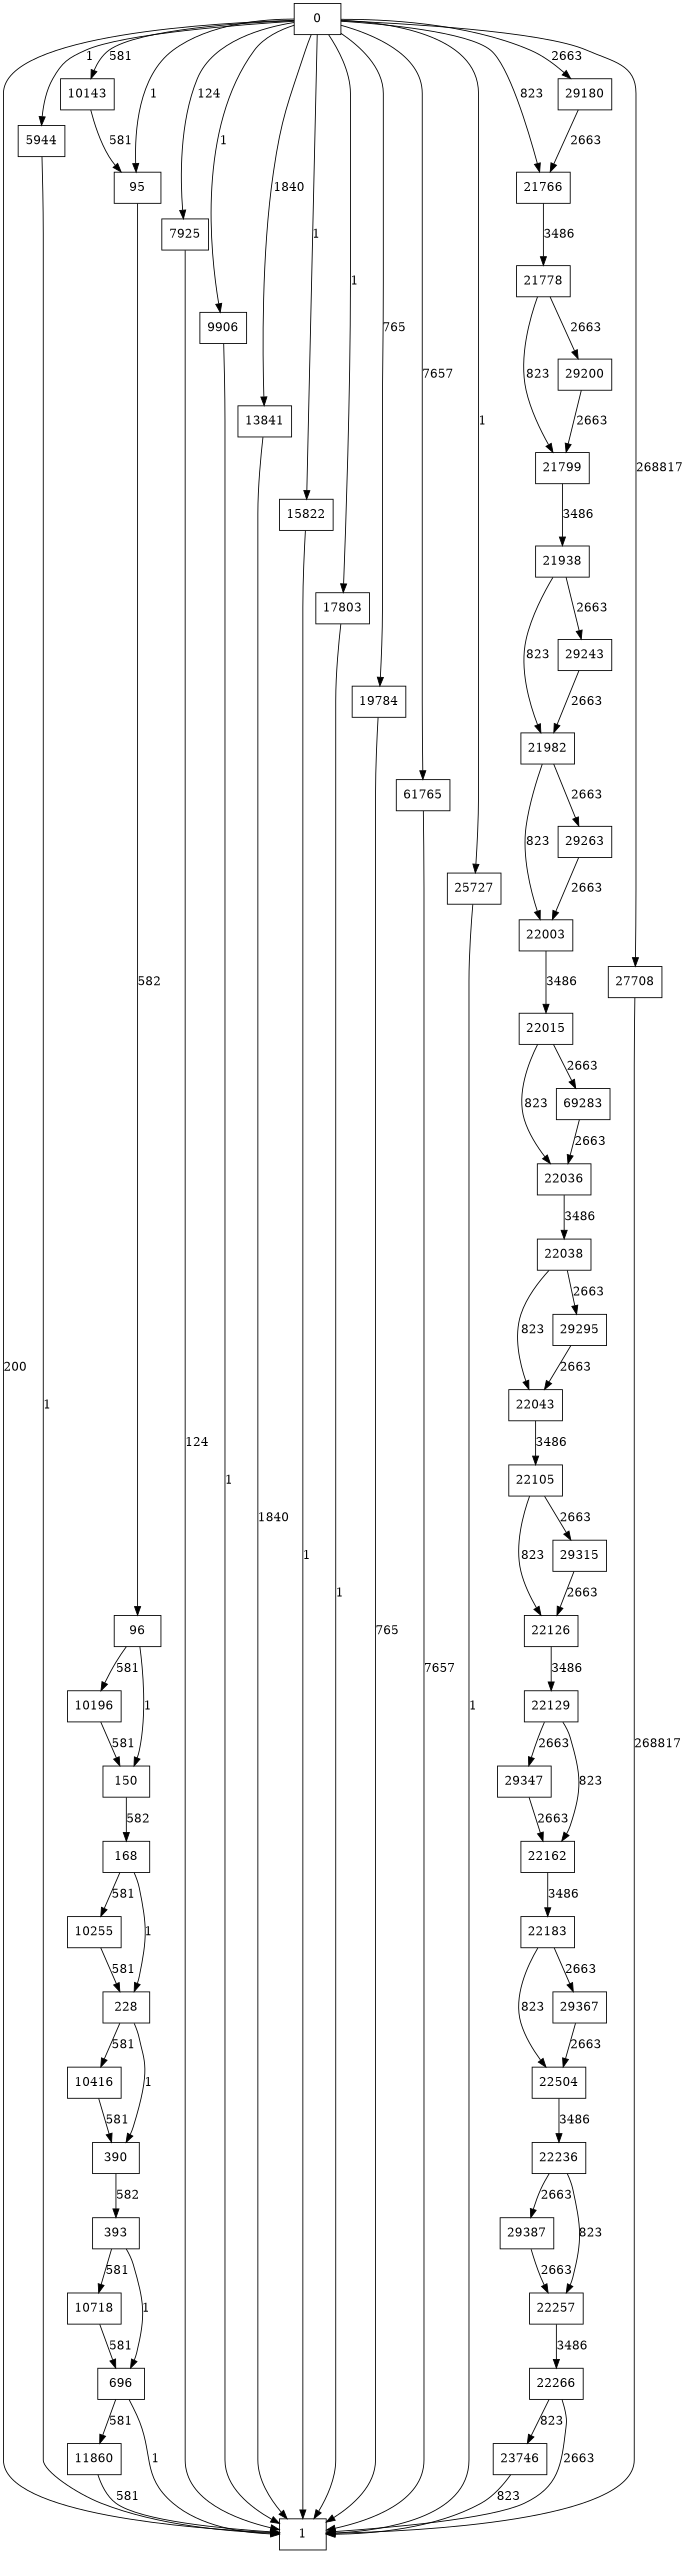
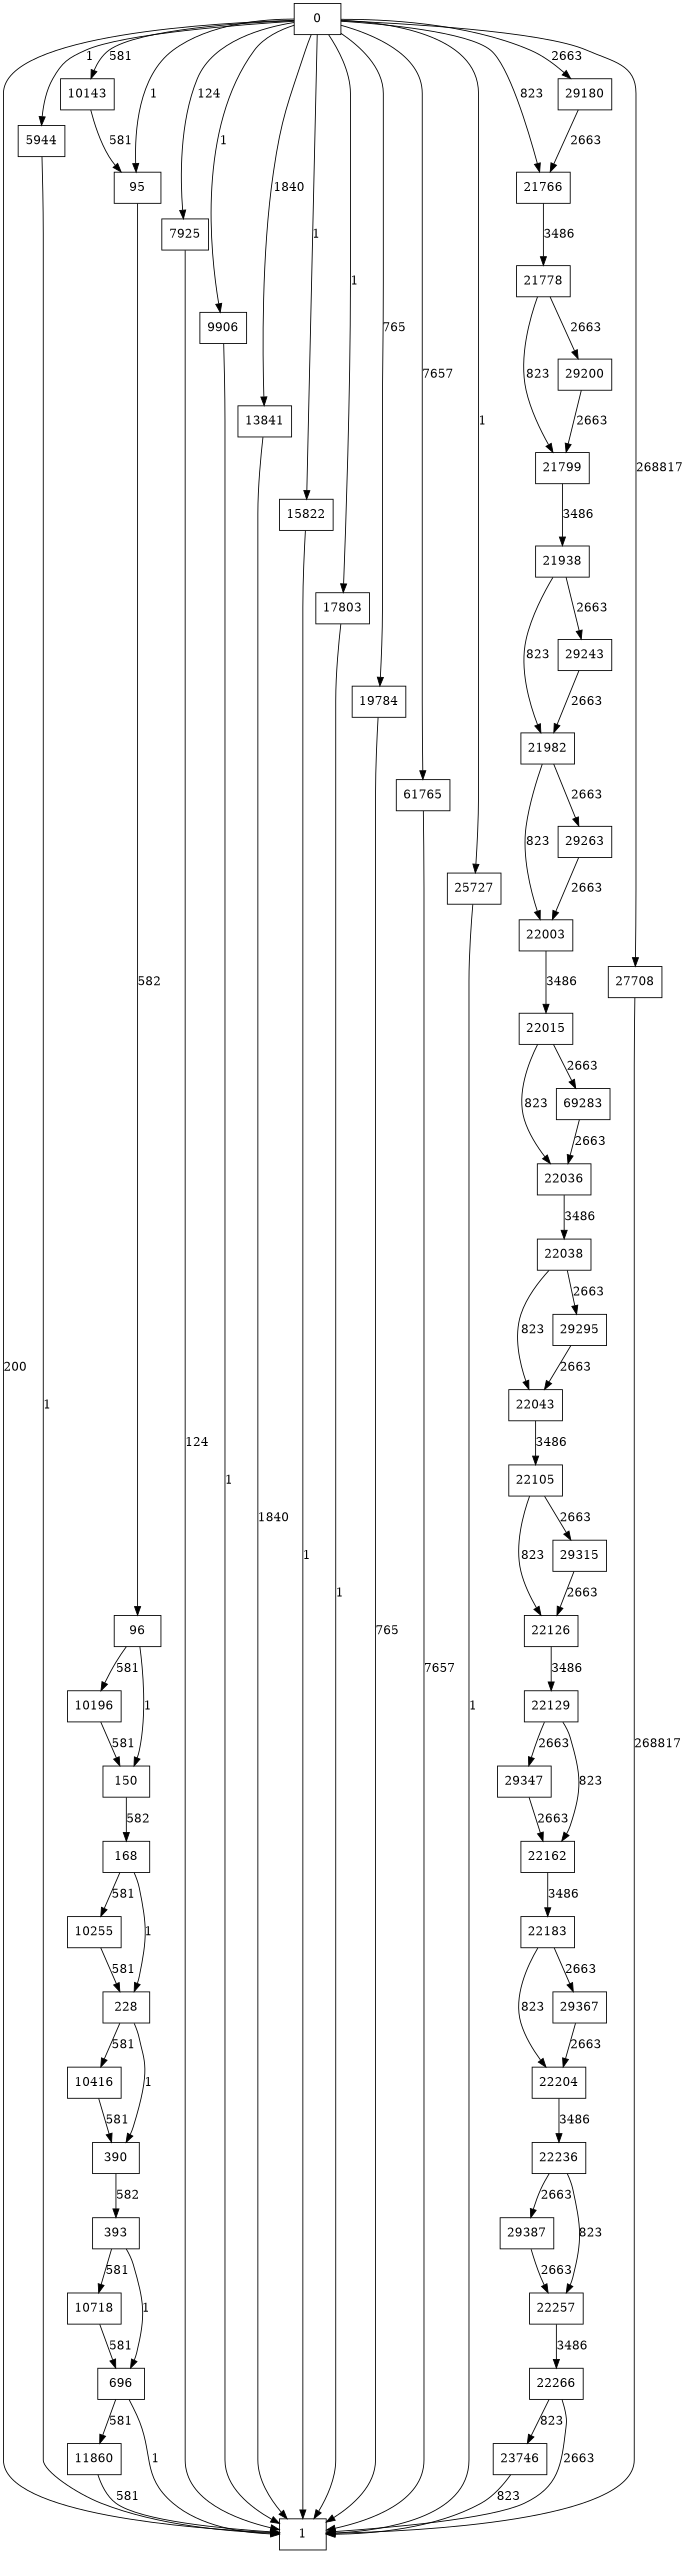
node "22504": label "22504" -> "22204"
